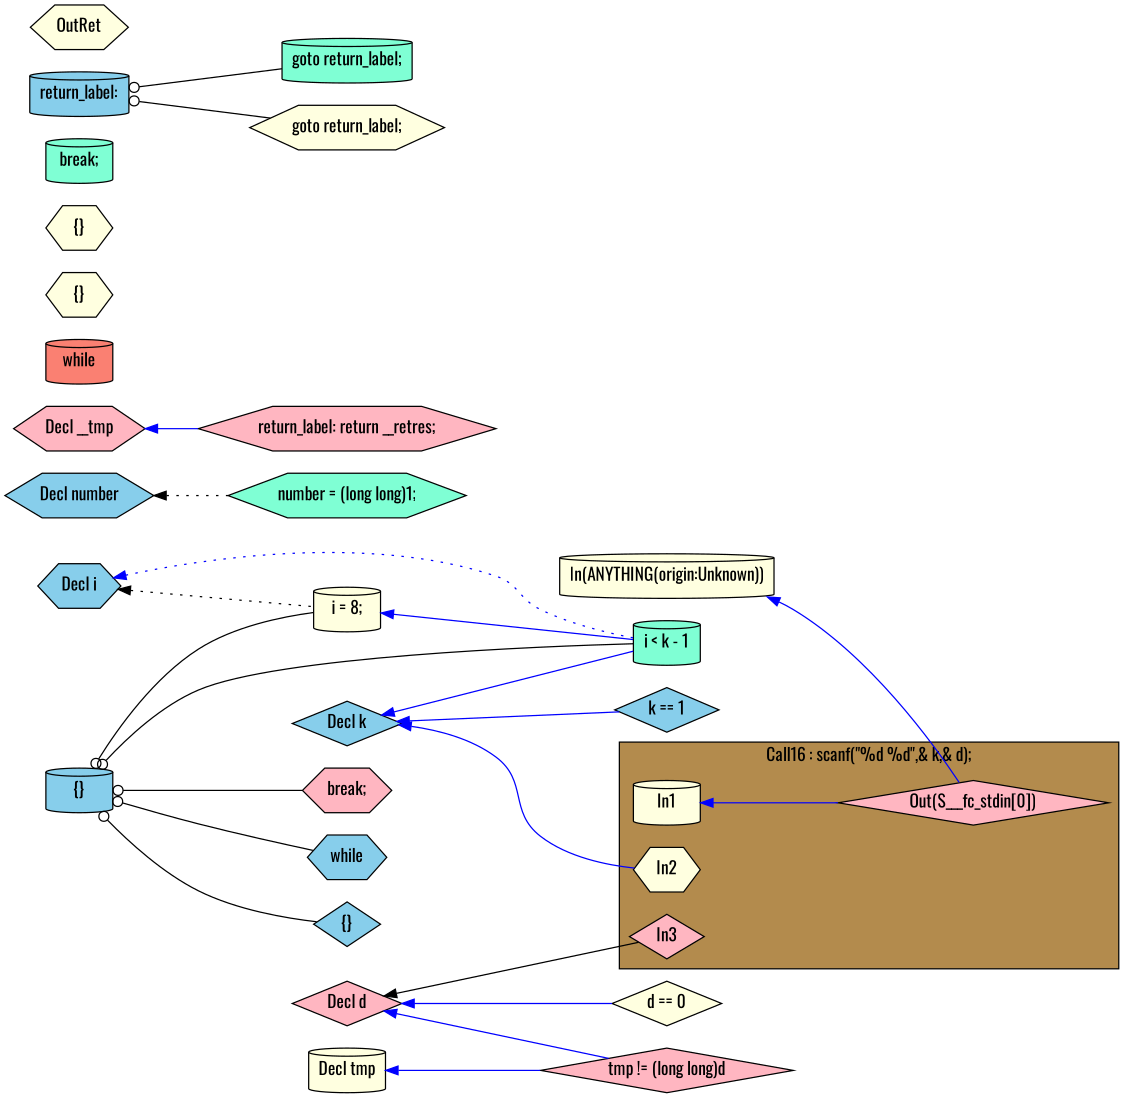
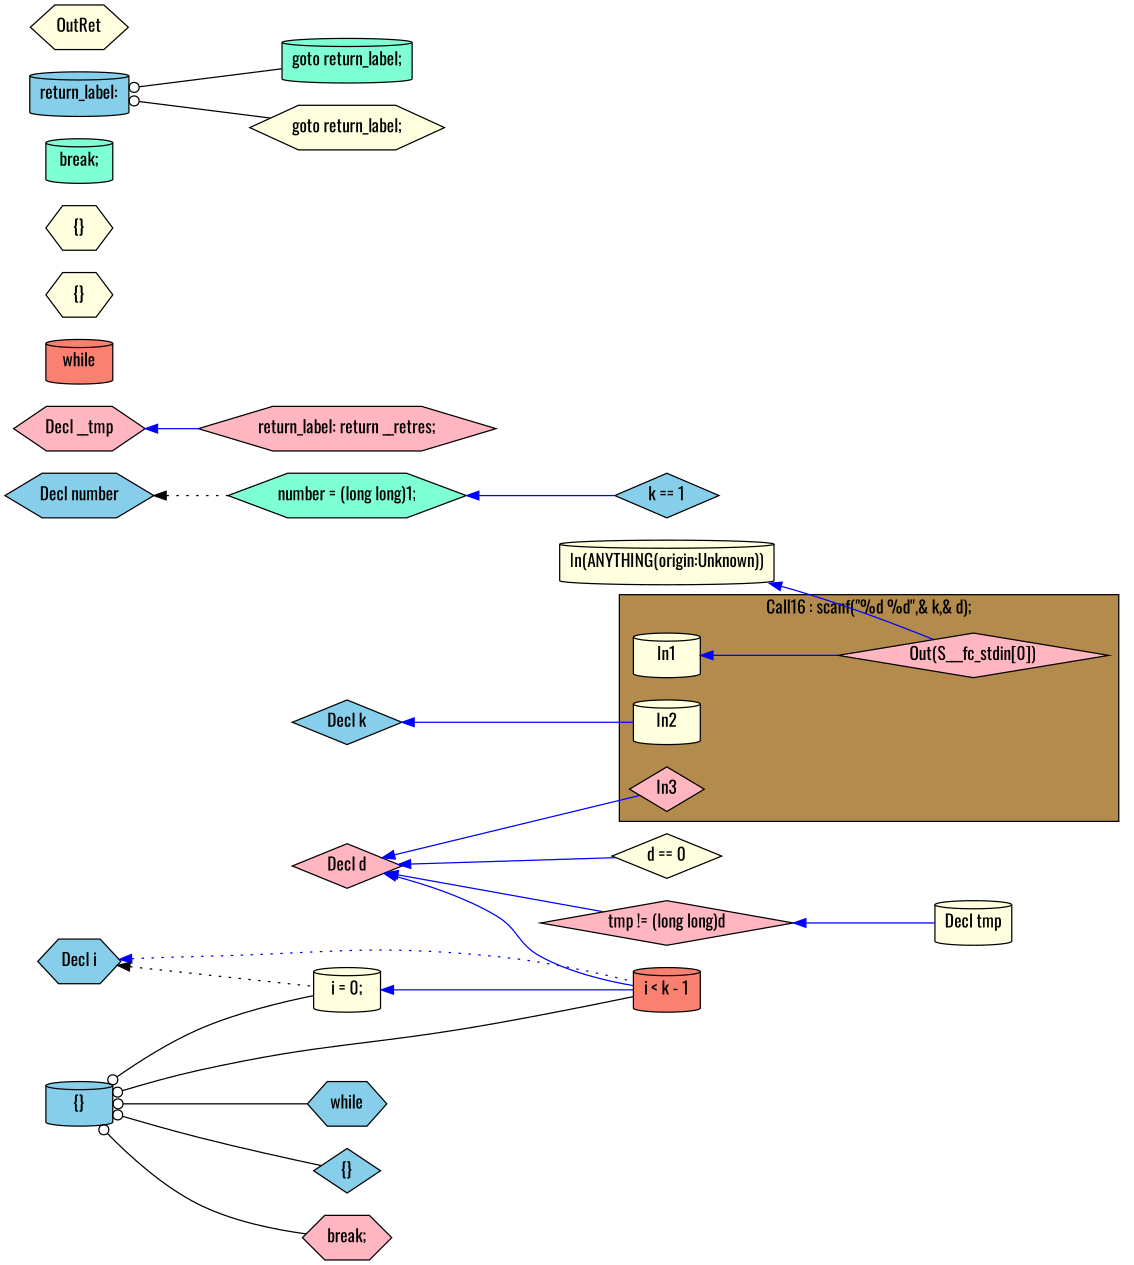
node "i = 8;": label "i = 8;" -> "i = 0;"
node "i < k - 1": fillcolor aquamarine -> salmon
edge "i < k - 1" -> "Decl k": now "i < k - 1" -> "Decl d"
edge "k == 1" -> "Decl k": now "k == 1" -> "number = (long long)1;"
node "In2": shape hexagon -> cylinder
edge "In3" -> "Decl d": color #000000 -> #0000ff
edge "tmp != (long long)d" -> "Decl tmp": reversed
